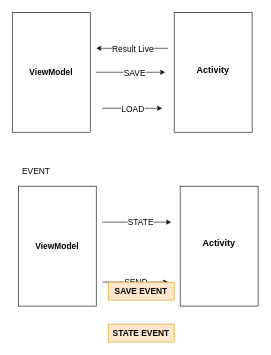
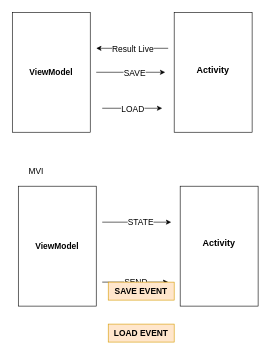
node "EVENT": label "EVENT" -> "MVI"
node "STATE EVENT": label "STATE EVENT" -> "LOAD EVENT"
